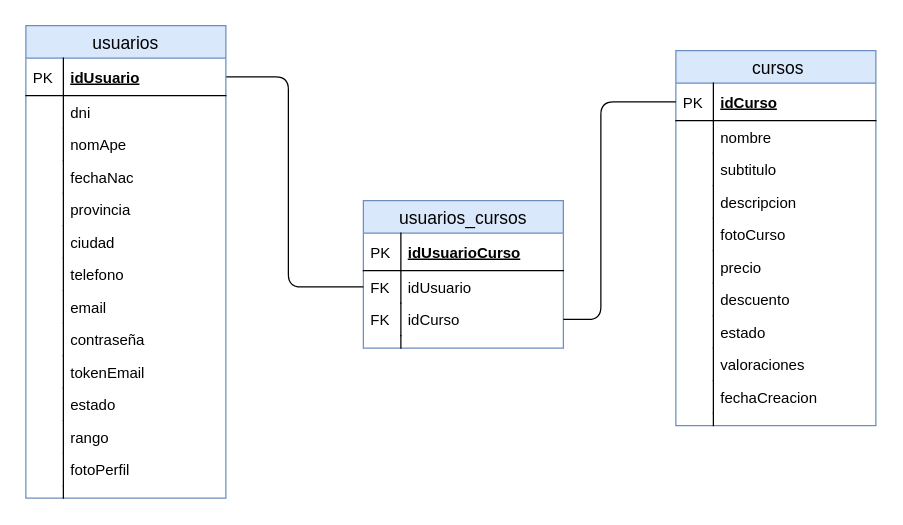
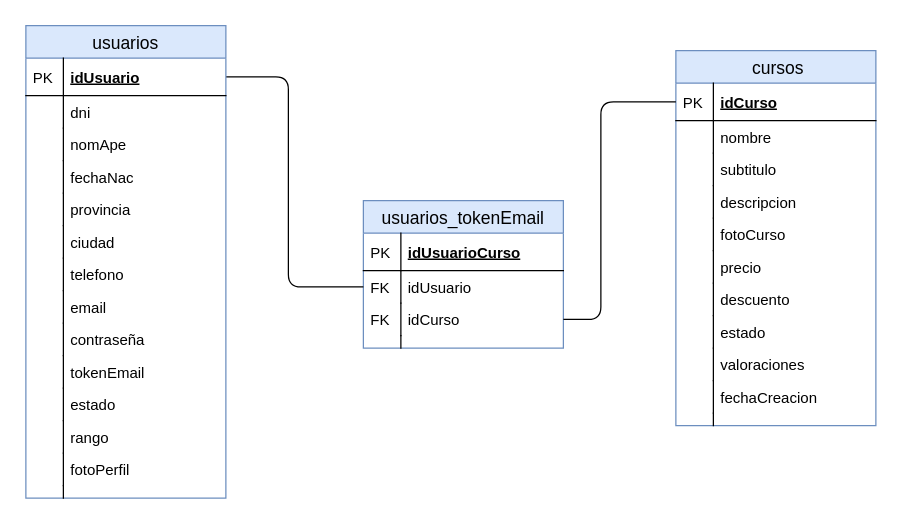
node "usuarios_cursos": label "usuarios_cursos" -> "usuarios_tokenEmail"
